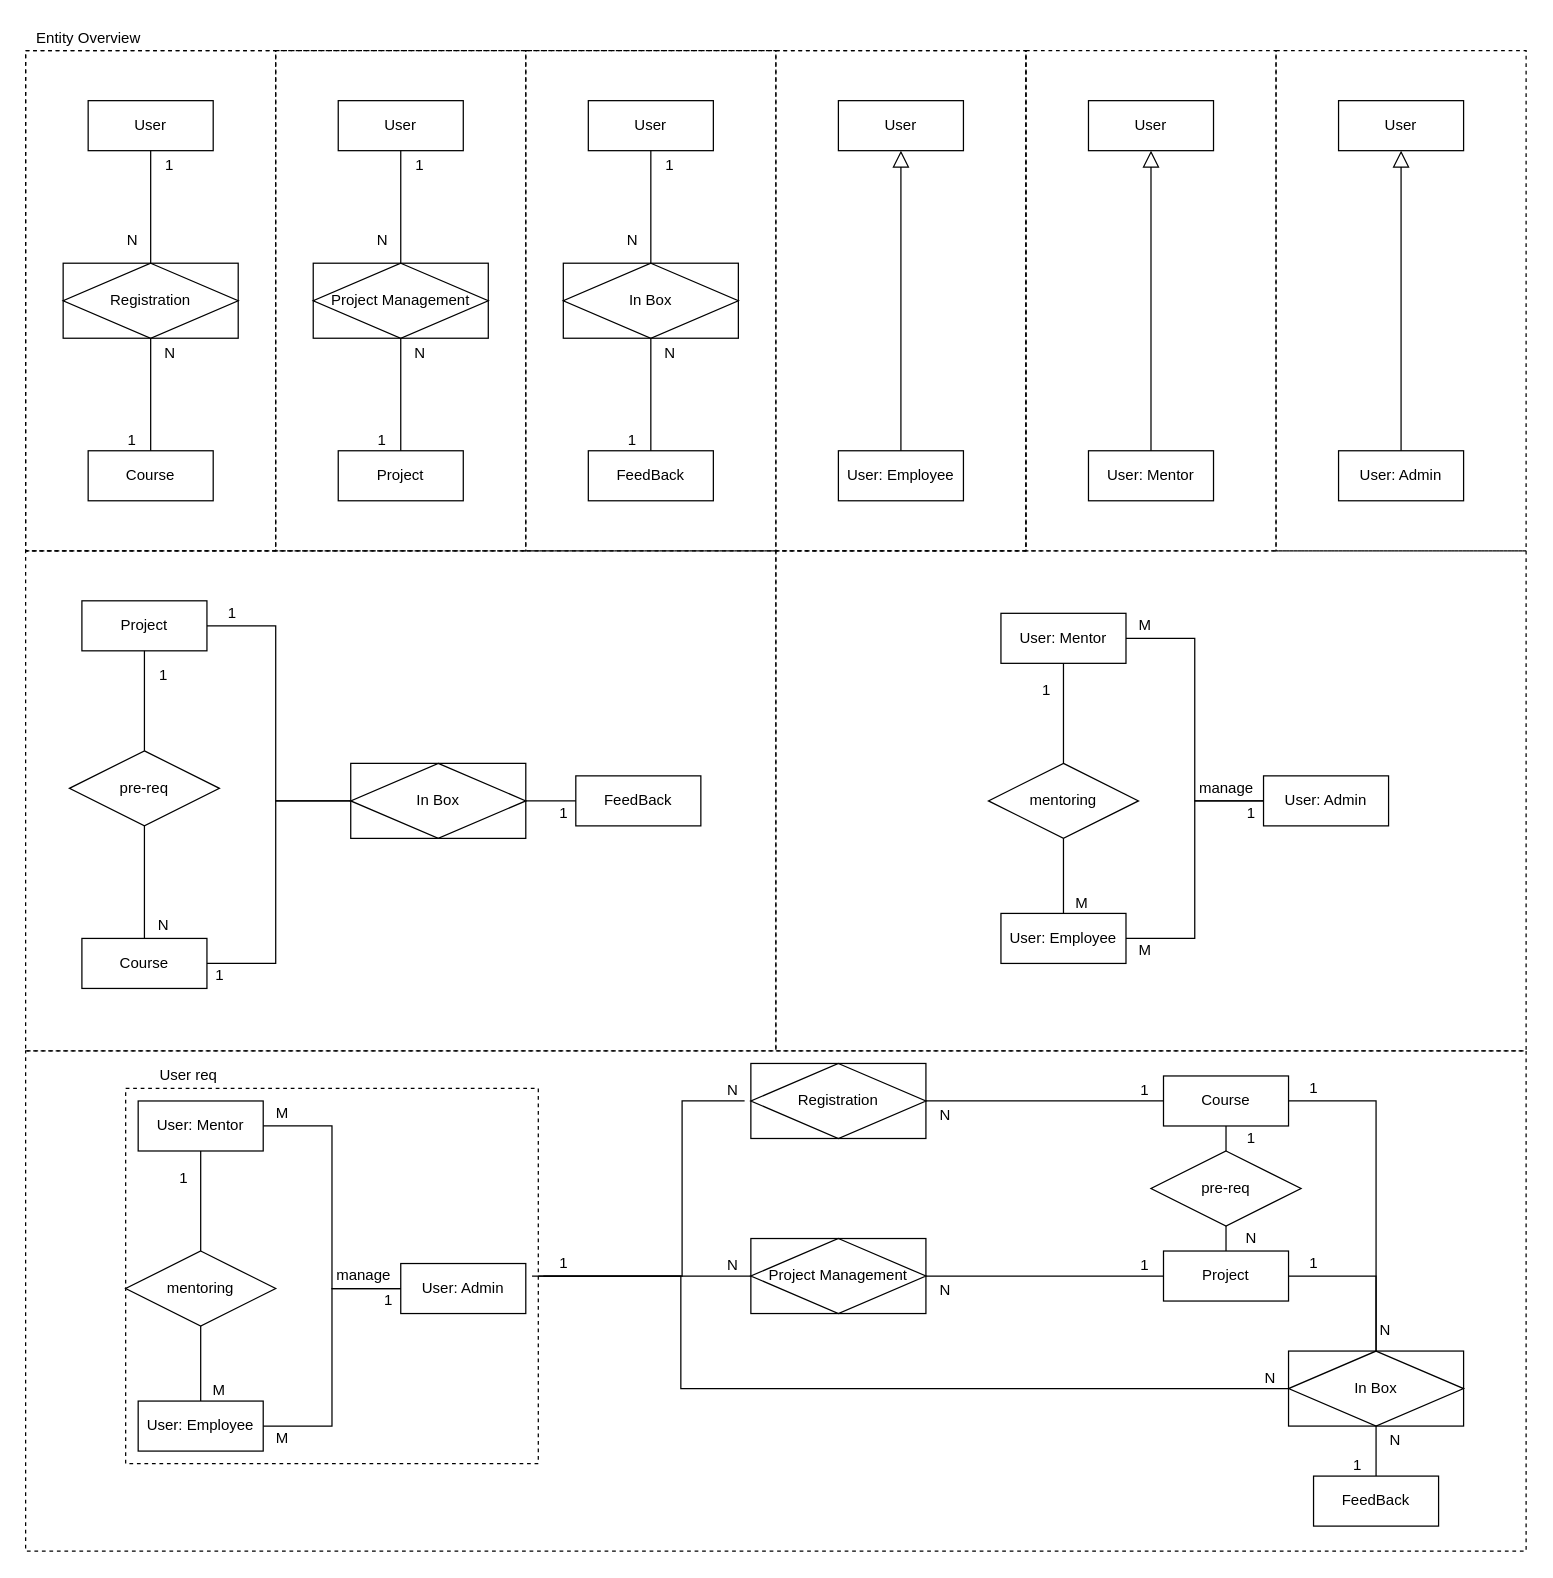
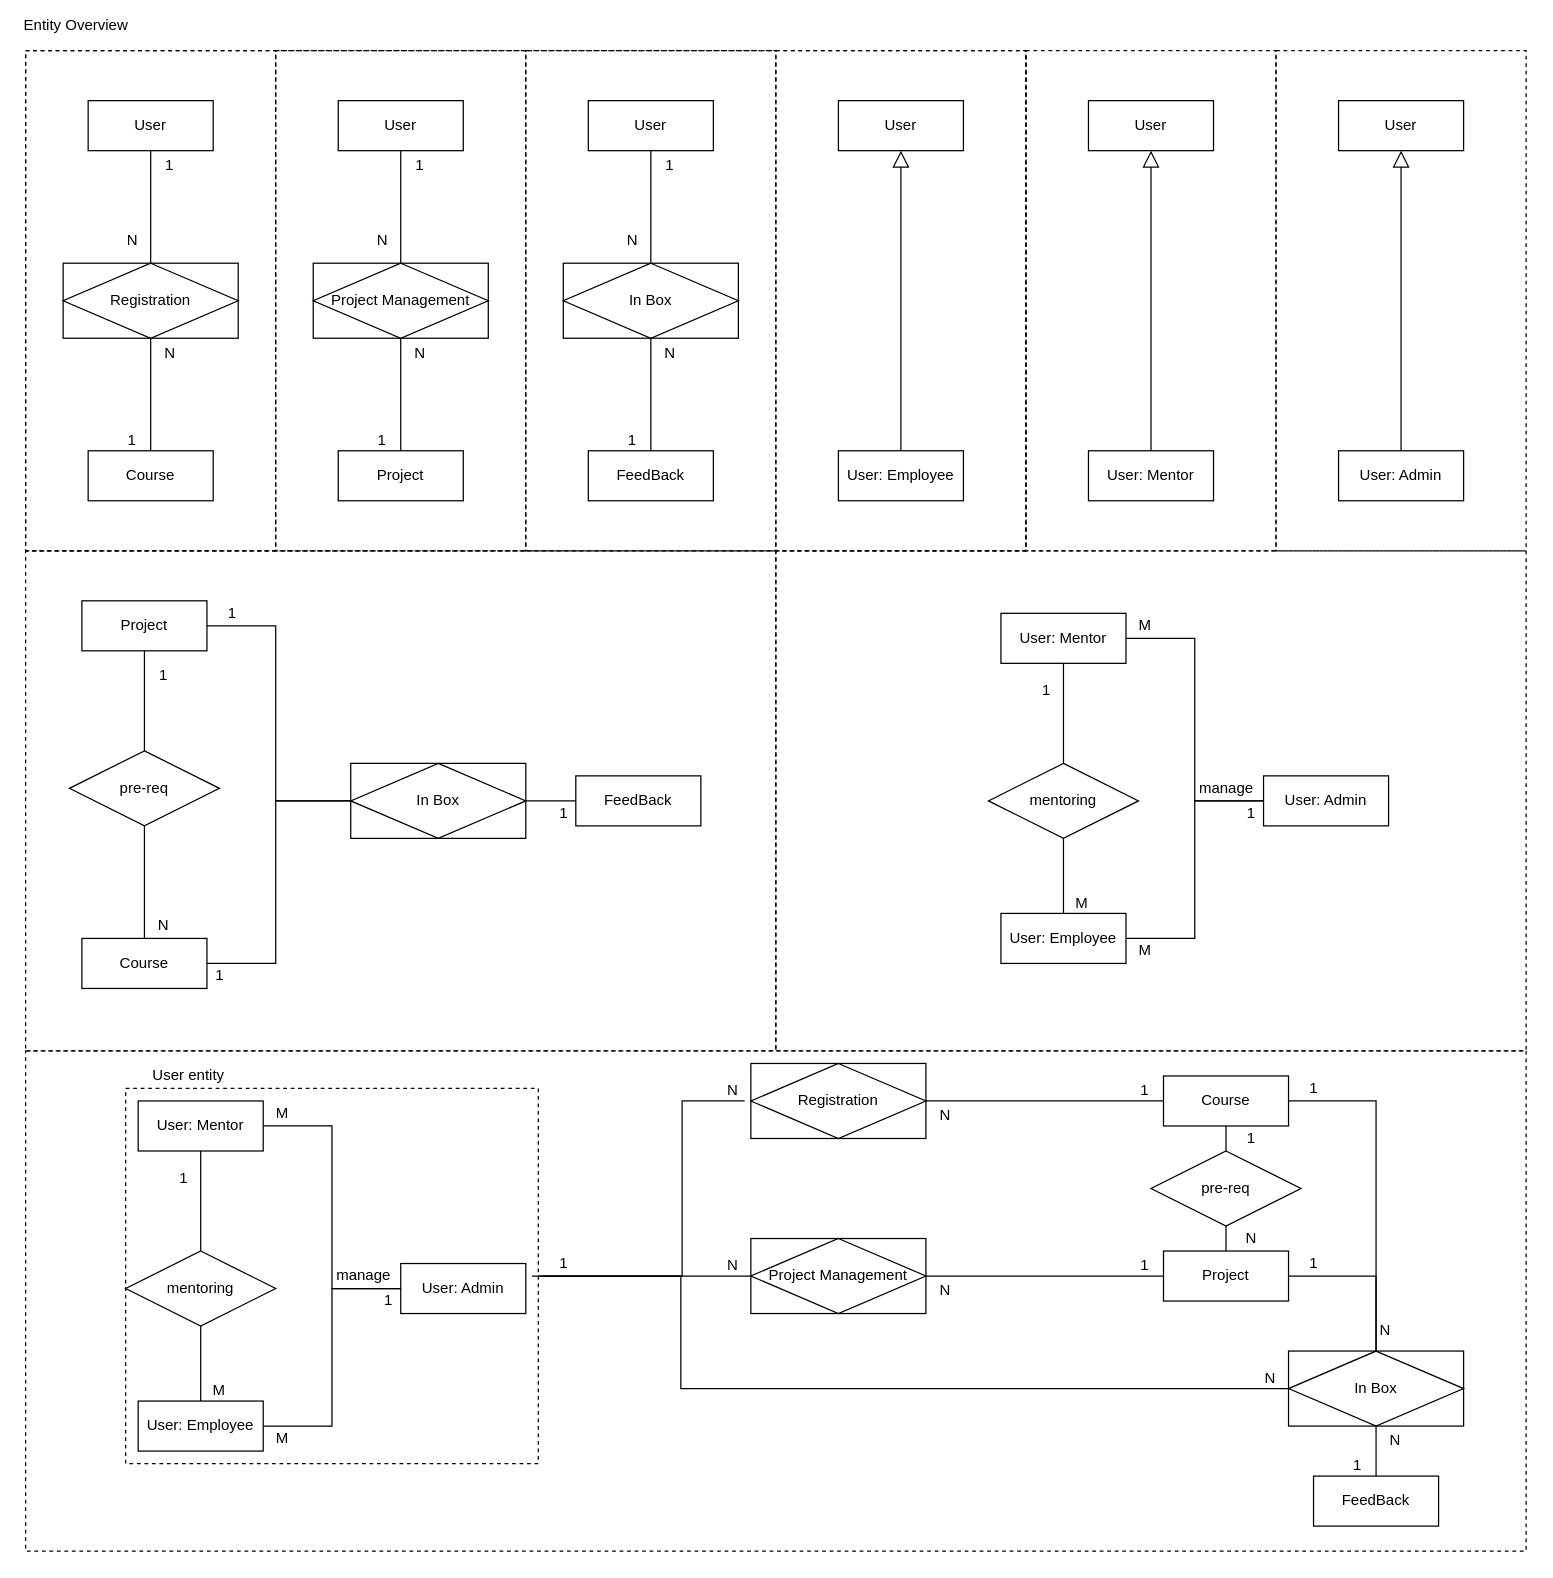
node "Entity Overview": moved (88, 38) -> (76, 26)
node "User req": label "User req" -> "User entity"
